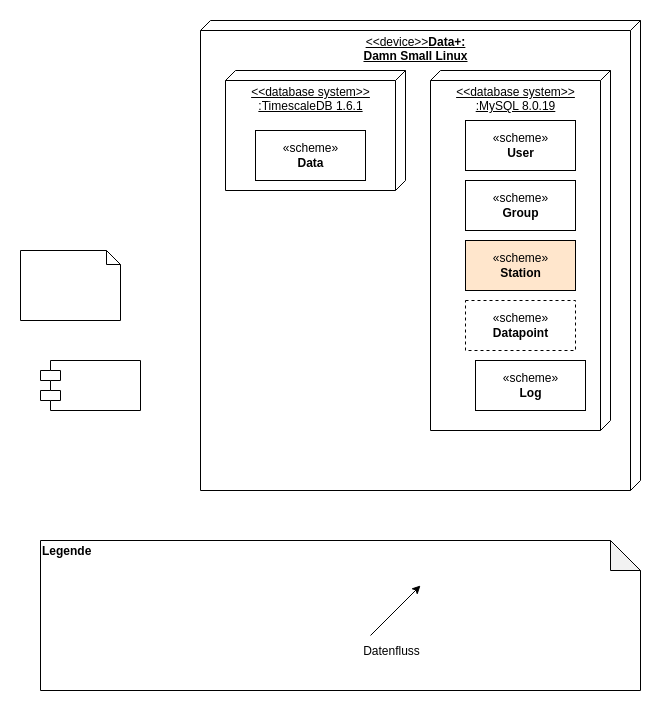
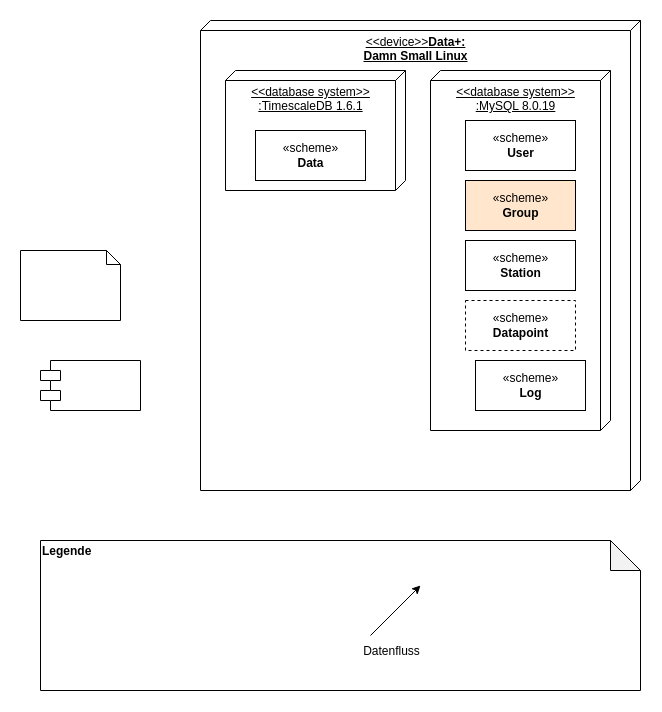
node "«scheme» Group": fillcolor #ffffff -> #ffe6cc
node "«scheme» Station": fillcolor #ffe6cc -> #ffffff
